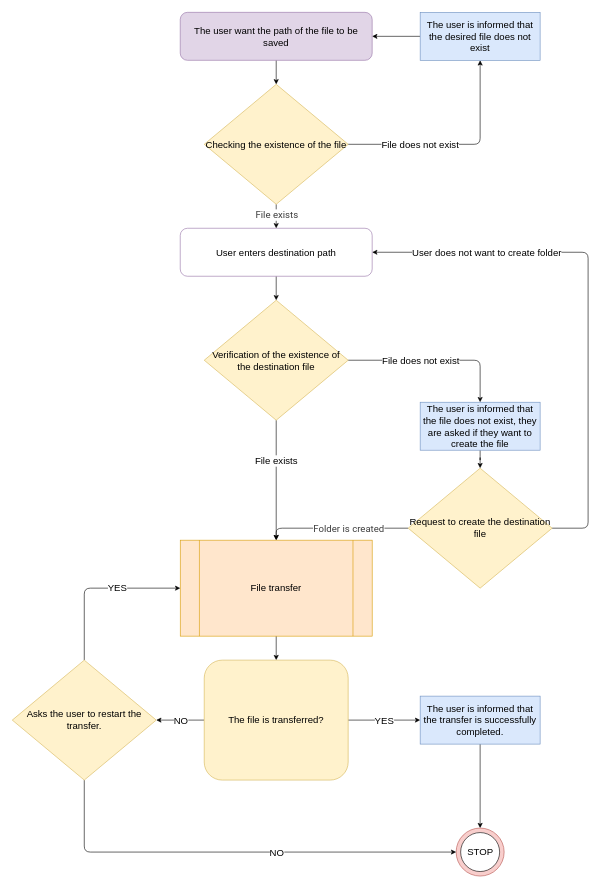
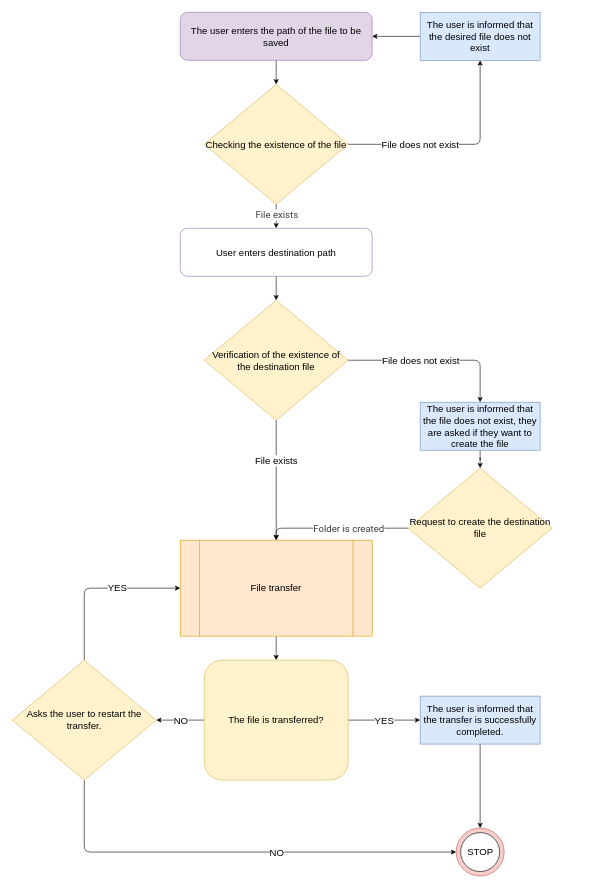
node "The user want the path of the file to be saved": label "The user want the path of the file to be saved" -> "The user enters the path of the file to be saved"
edge "Request to create the destination file" -> "User enters destination path": removed, label "User does not want to create folder"
